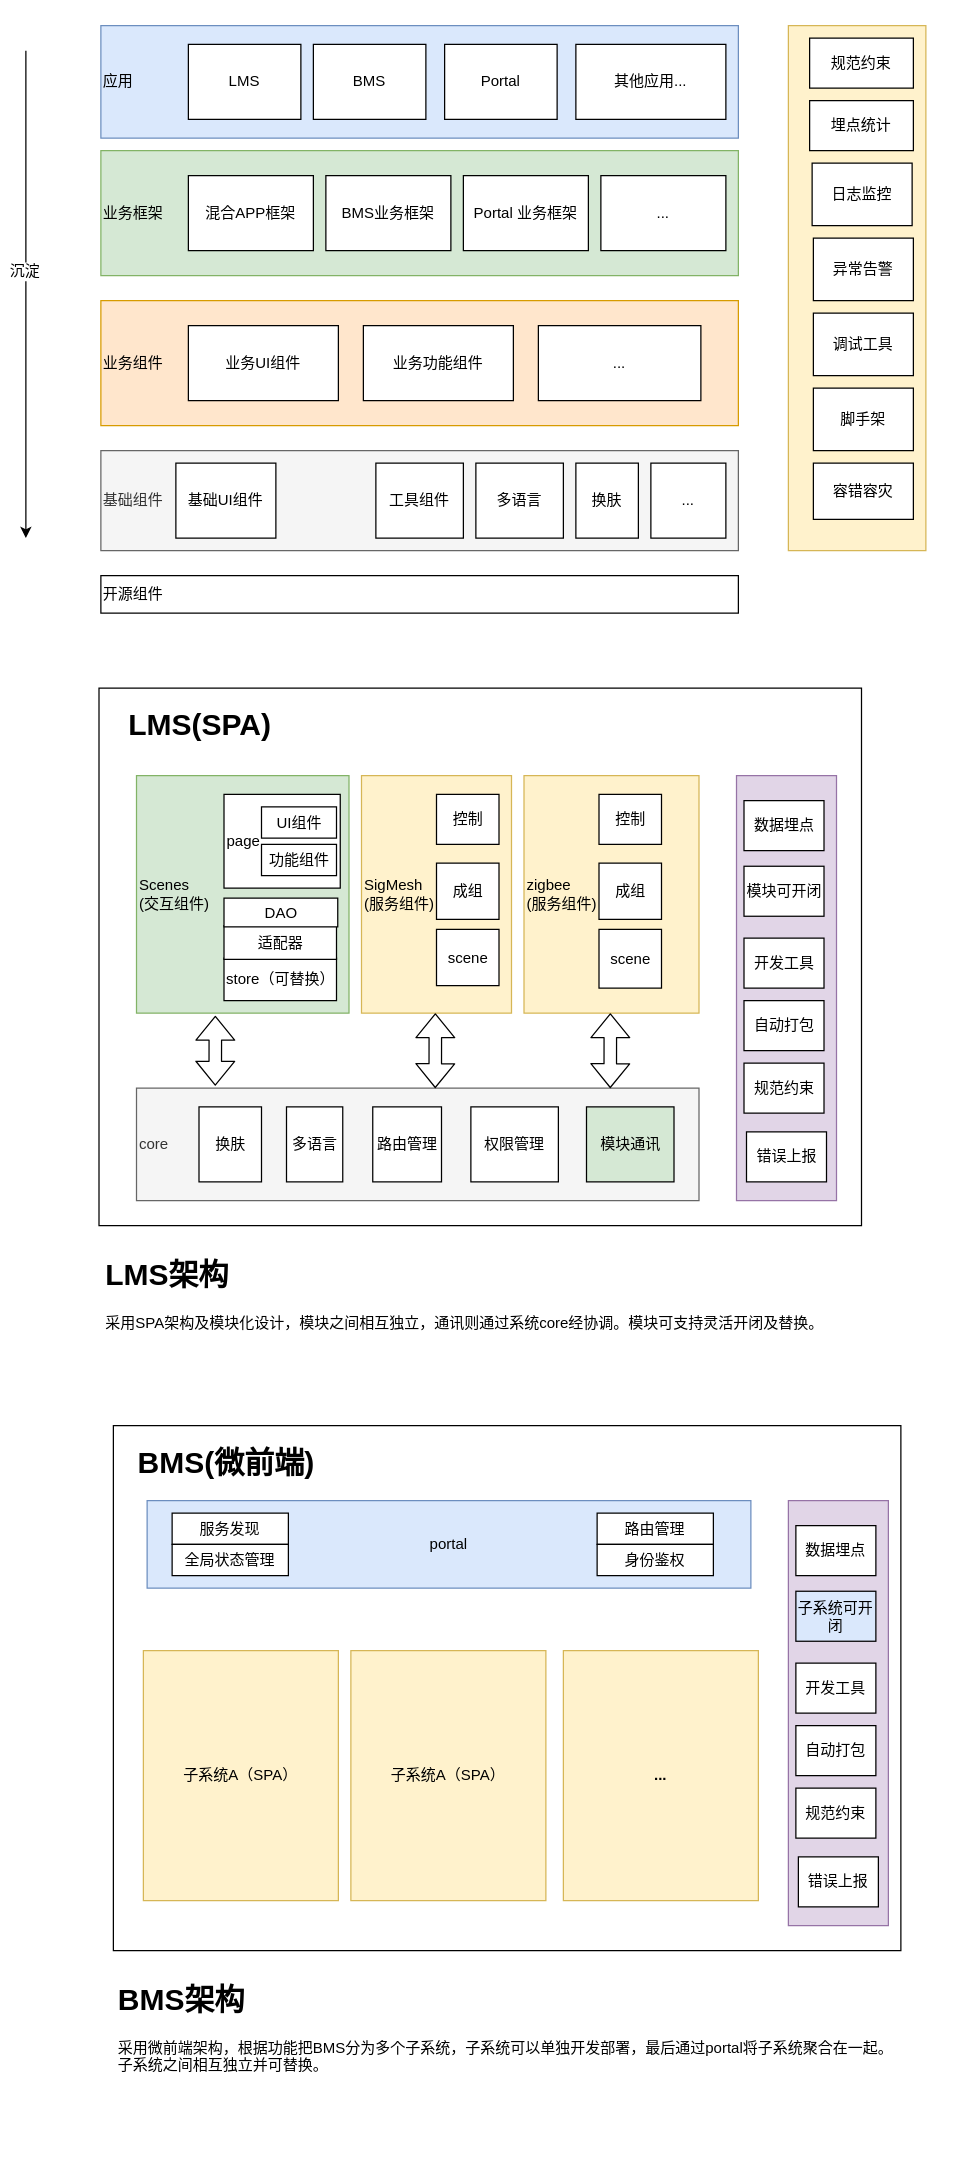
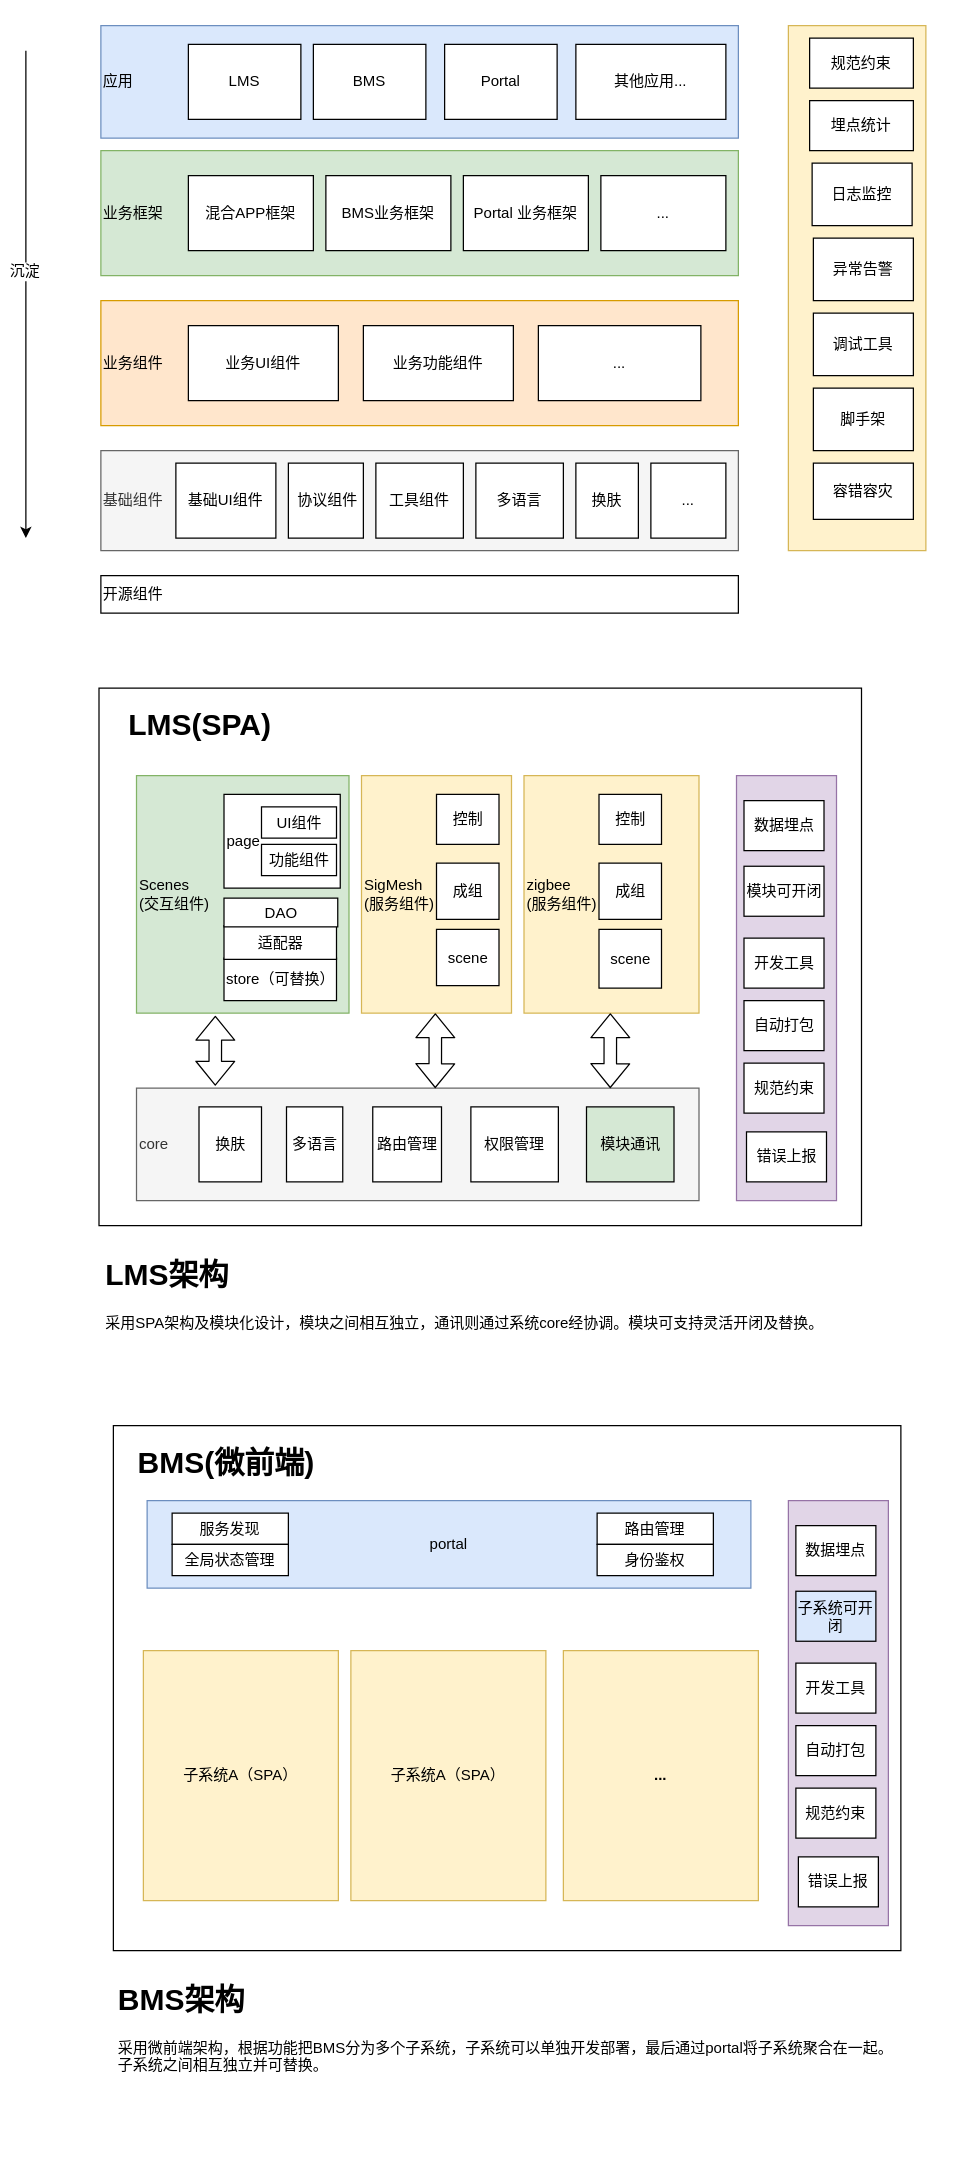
node "协议组件": added
